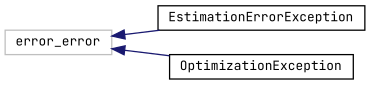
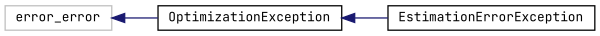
edge "EstimationErrorException" -> "error_error": now "EstimationErrorException" -> "OptimizationException"
